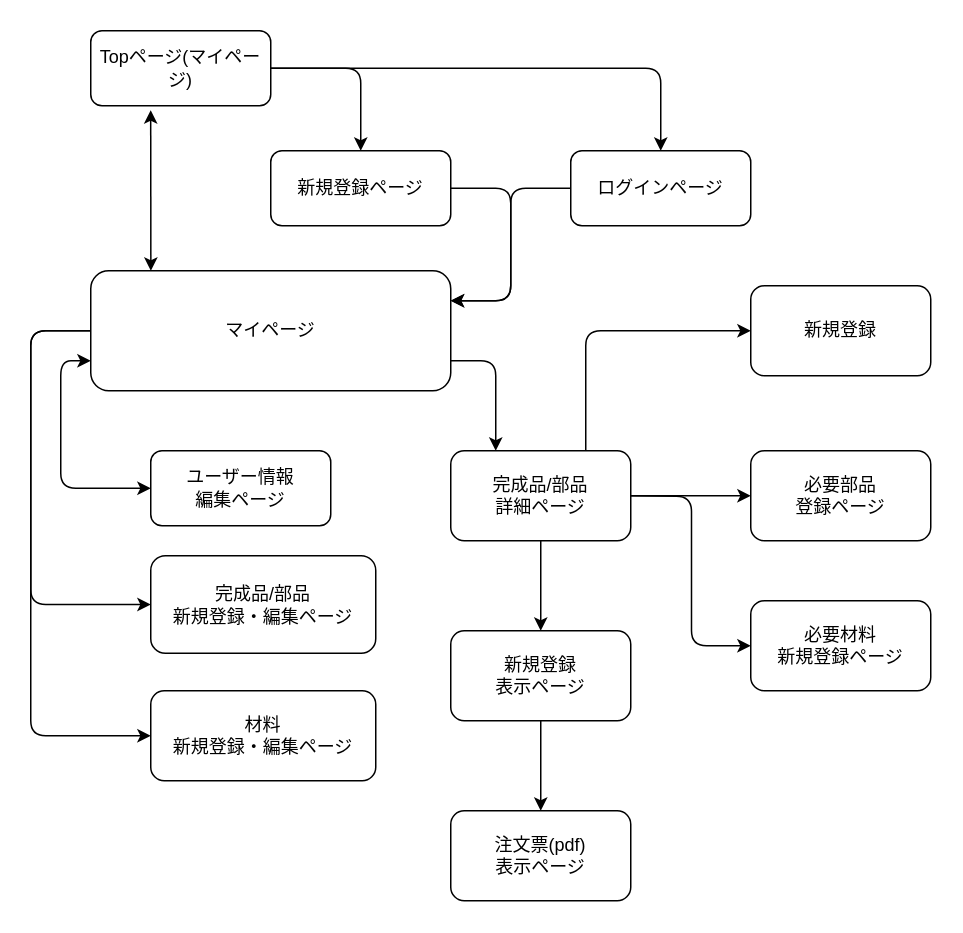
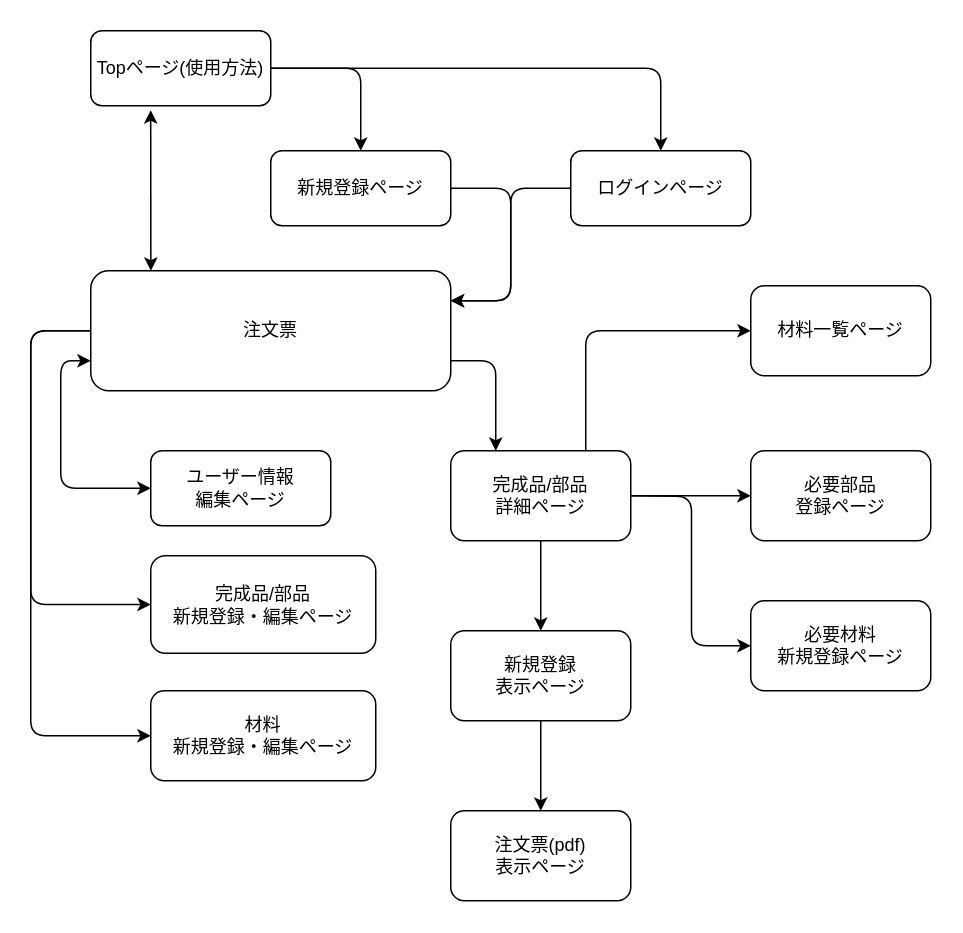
node "Topページ(マイページ)": label "Topページ(マイページ)" -> "Topページ(使用方法)"
node "マイページ": label "マイページ" -> "注文票"
node "新規登録": label "新規登録" -> "材料一覧ページ"
